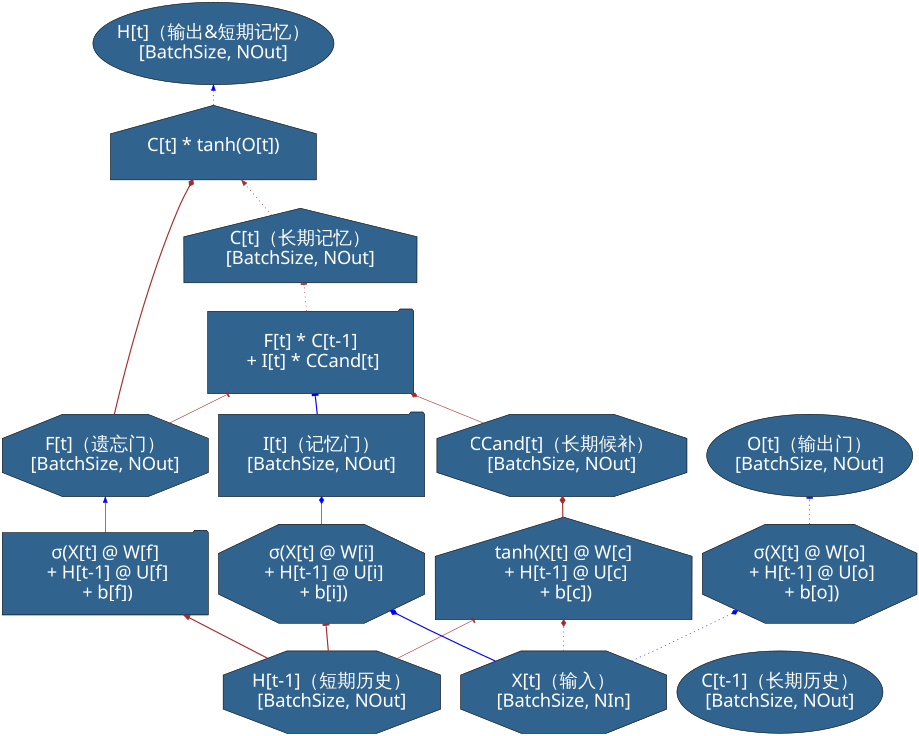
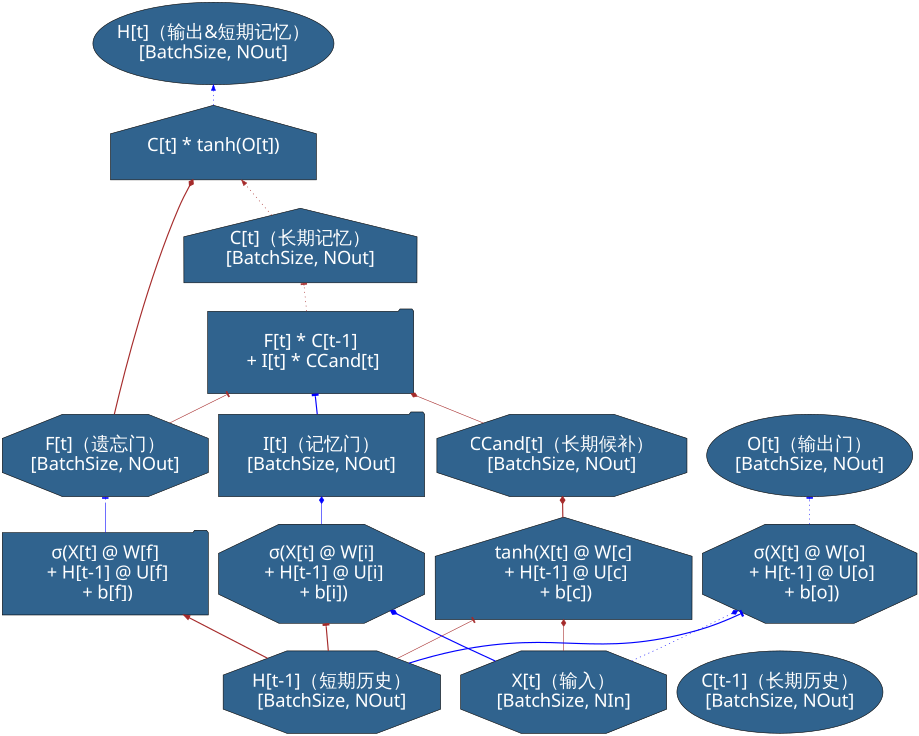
edge "σ(X[t] @ W[f] + H[t-1] @ U[f] + b[f])" -> "F[t]（遗忘门） [BatchSize, NOut]": arrowhead normal -> tee
edge "X[t]（输入） [BatchSize, NIn]" -> "tanh(X[t] @ W[c] + H[t-1] @ U[c] + b[c])": style dotted -> solid
edge "H[t-1]（短期历史） [BatchSize, NOut]" -> "σ(X[t] @ W[o] + H[t-1] @ U[o] + b[o])": added
